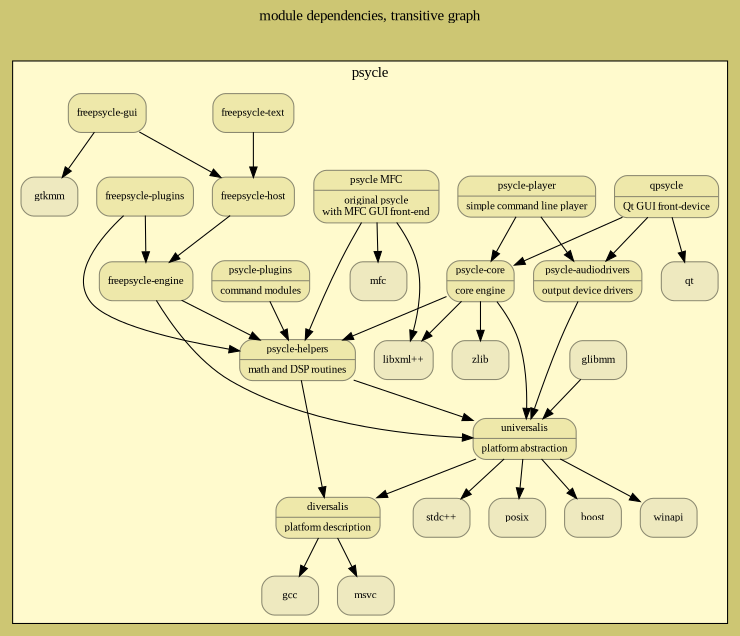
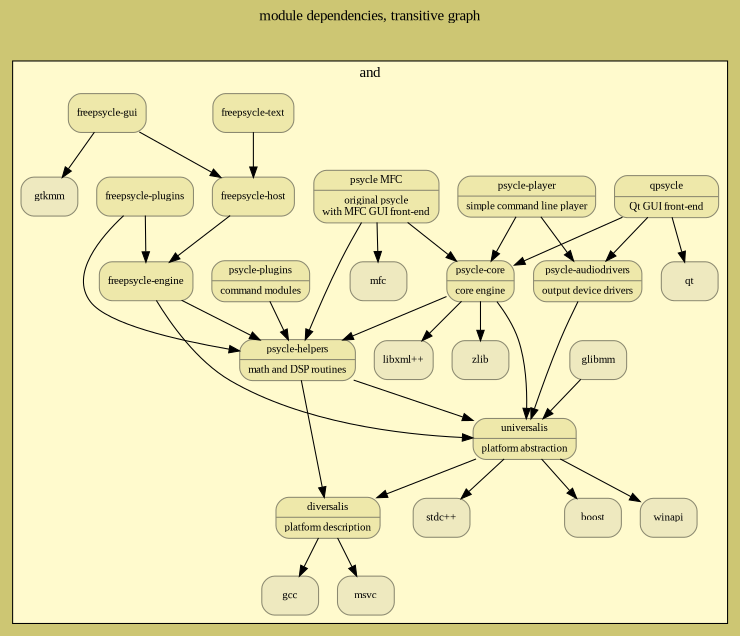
cluster "psycle": label "psycle" -> "and"
node "qpsycle": text "Qt GUI front-device" -> "Qt GUI front-end"
edge "psycle MFC" -> "libxml++": now "psycle MFC" -> "psycle-core"
node "posix": removed
